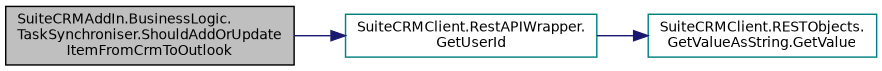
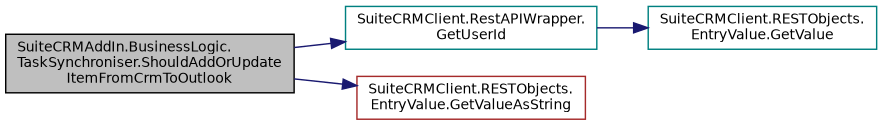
node "SuiteCRMClient.RESTObjects. GetValueAsString.GetValue": label "SuiteCRMClient.RESTObjects. GetValueAsString.GetValue" -> "SuiteCRMClient.RESTObjects. EntryValue.GetValue"
node "SuiteCRMClient.RESTObjects. EntryValue.GetValueAsString": added
